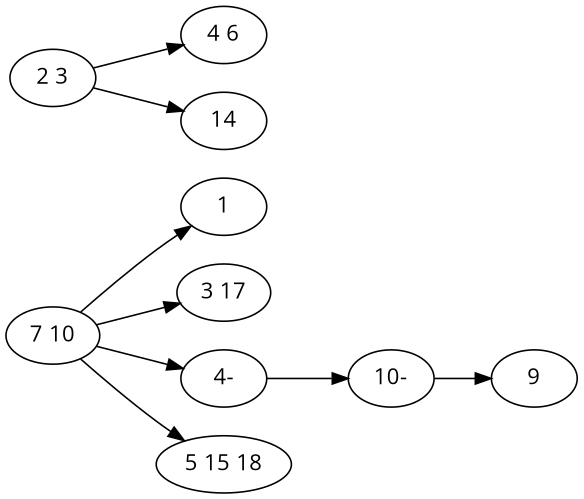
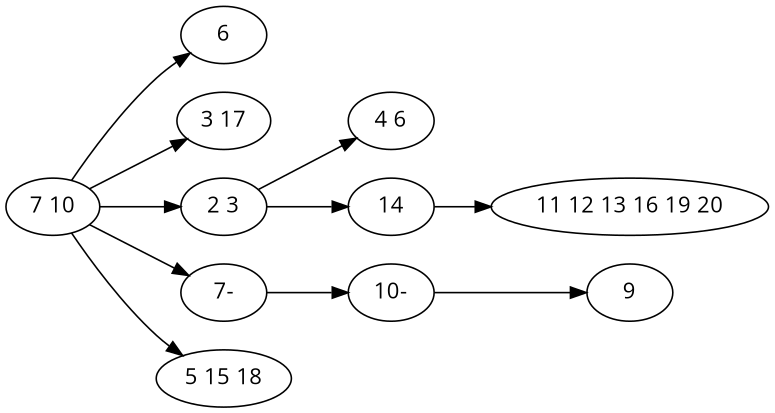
edge "7 10" -> "2 3": added
node "1": label "1" -> "6"
node "11 12 13 16 19 20": added
node "4-": label "4-" -> "7-"
